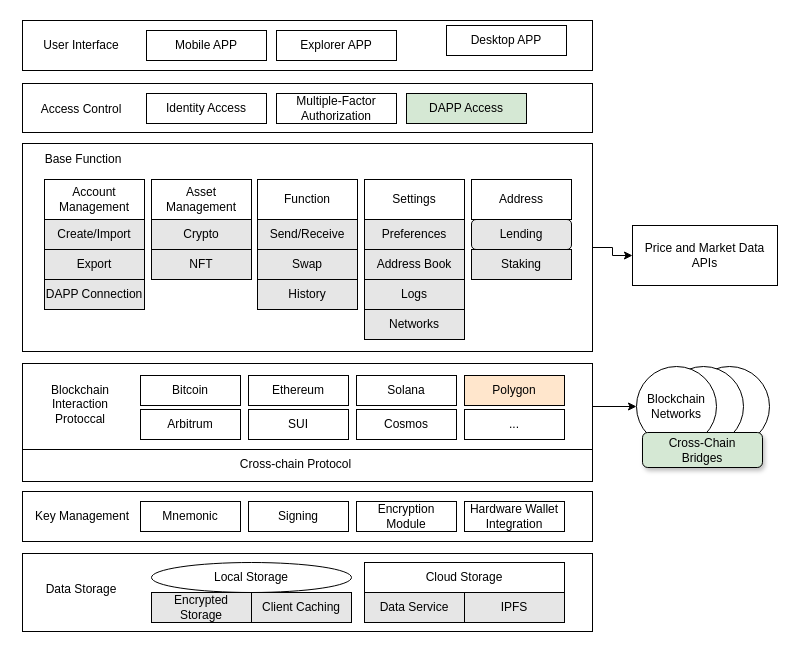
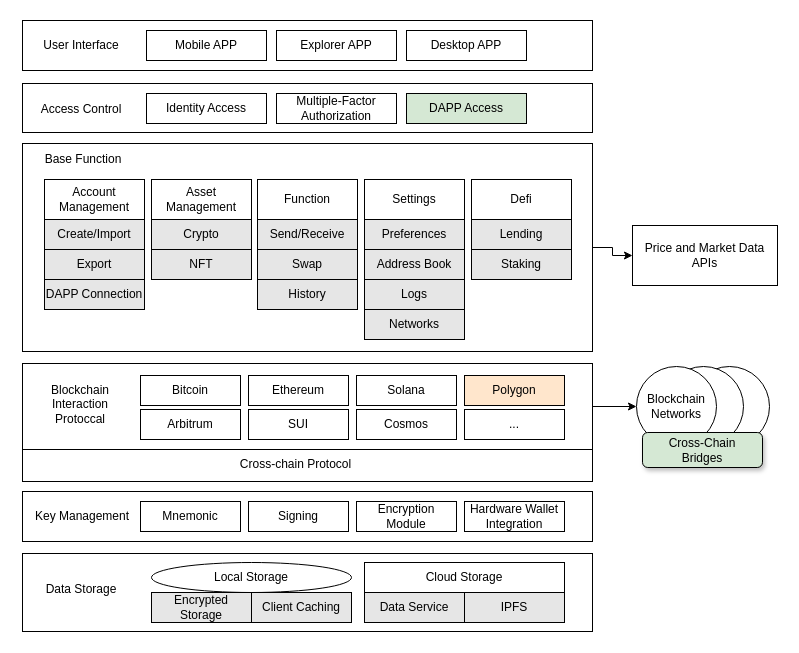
node "Desktop APP": moved (507, 41) -> (467, 46)
node "Address": label "Address" -> "Defi"
node "Lending": shape rounded rectangle -> rectangle
